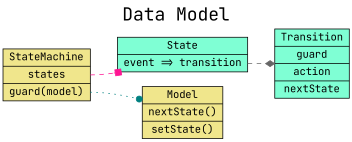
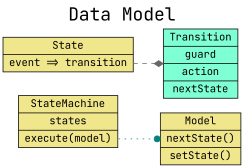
node "State": fillcolor aquamarine -> khaki
edge "StateMachine" -> "State": removed
node "StateMachine": text "guard(model)" -> "execute(model)"
